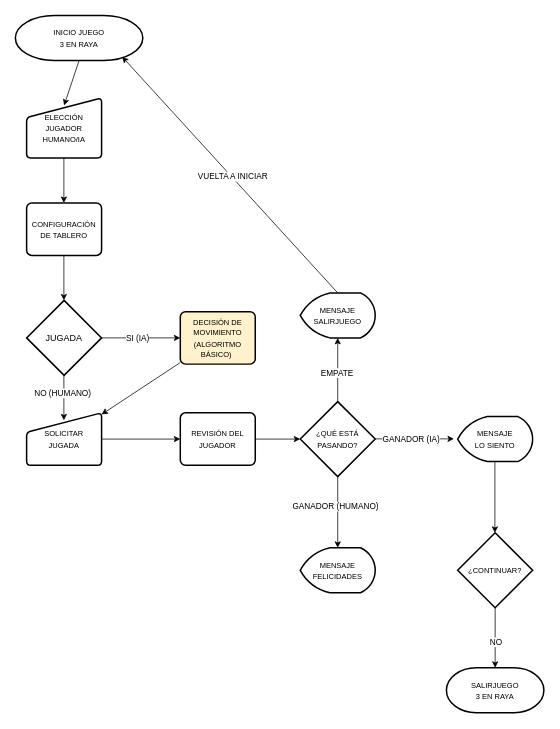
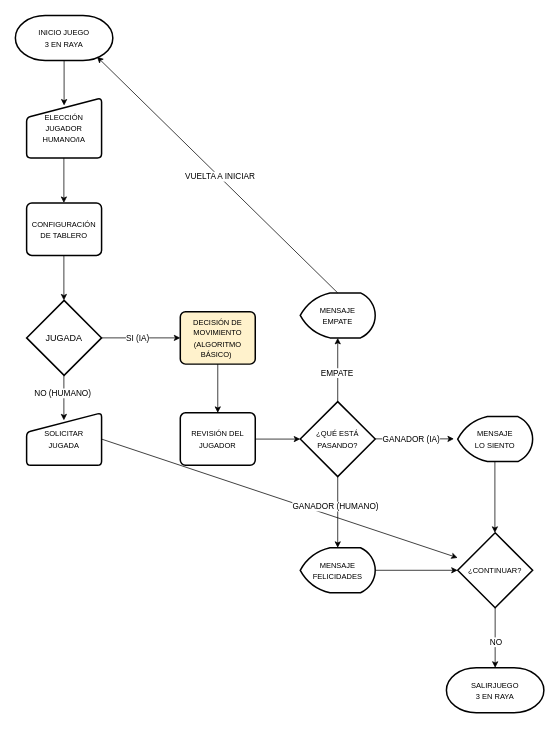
node "INICIO JUEGO 3 EN RAYA": size 128x45 -> 98x45
node "MENSAJE SALIRJUEGO": label "MENSAJE SALIRJUEGO" -> "MENSAJE EMPATE"
edge "DECISIÓN DE MOVIMIENTO (ALGORITMO BÁSICO)" -> "SOLICITAR JUGADA": now "DECISIÓN DE MOVIMIENTO (ALGORITMO BÁSICO)" -> "REVISIÓN DEL JUGADOR"
edge "SOLICITAR JUGADA" -> "REVISIÓN DEL JUGADOR": now "SOLICITAR JUGADA" -> "¿CONTINUAR?"
edge "MENSAJE FELICIDADES" -> "¿CONTINUAR?": added
